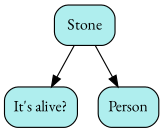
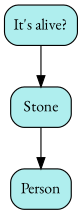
edge "Stone" -> "It's alive?": reversed
